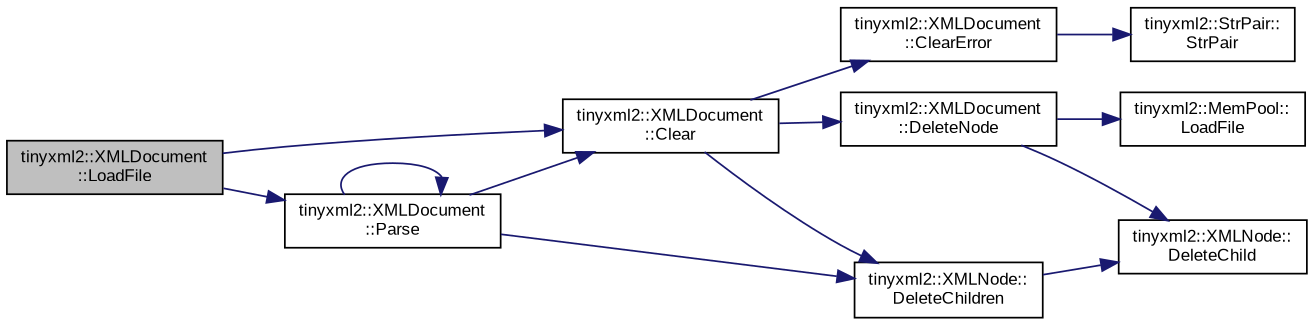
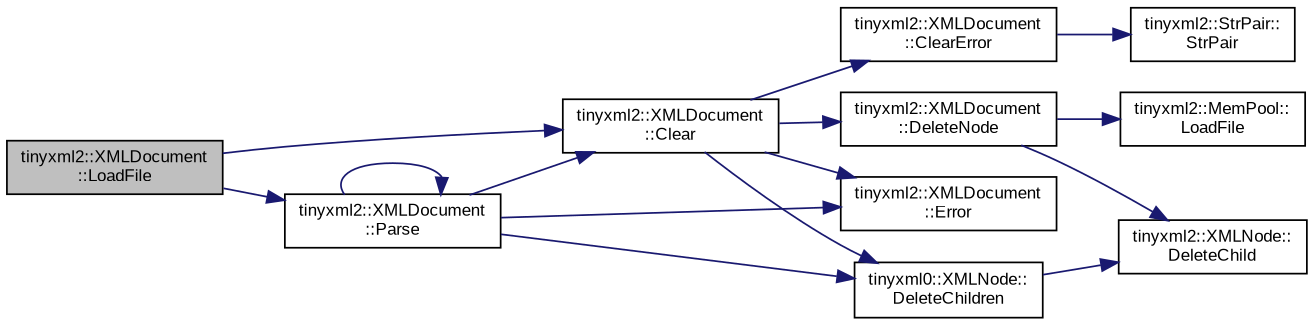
node "tinyxml2::XMLDocument ::Error": added
node "tinyxml2::XMLNode:: DeleteChildren": label "tinyxml2::XMLNode:: DeleteChildren" -> "tinyxml0::XMLNode:: DeleteChildren"
